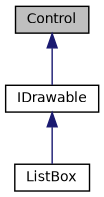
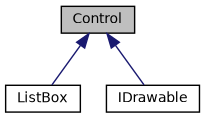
edge "ListBox" -> "IDrawable": now "ListBox" -> "Control"
